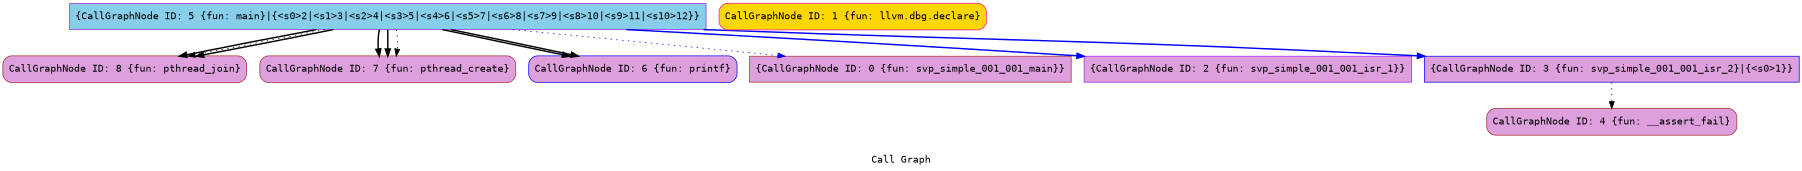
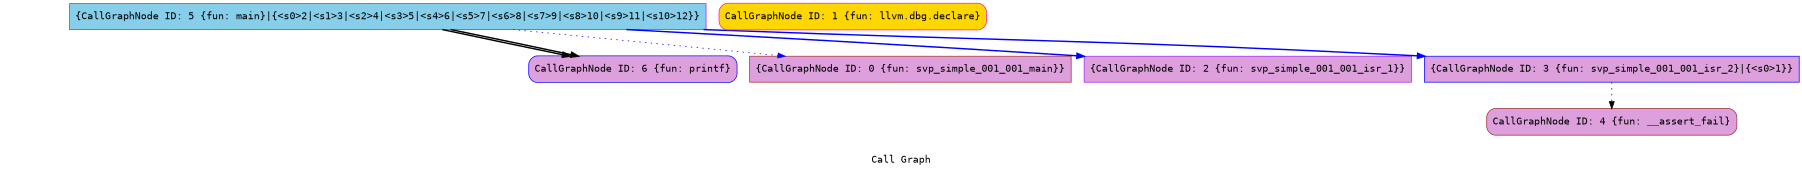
node "CallGraphNode ID: 8 {fun: pthread_join}": removed
node "CallGraphNode ID: 7 {fun: pthread_create}": removed
